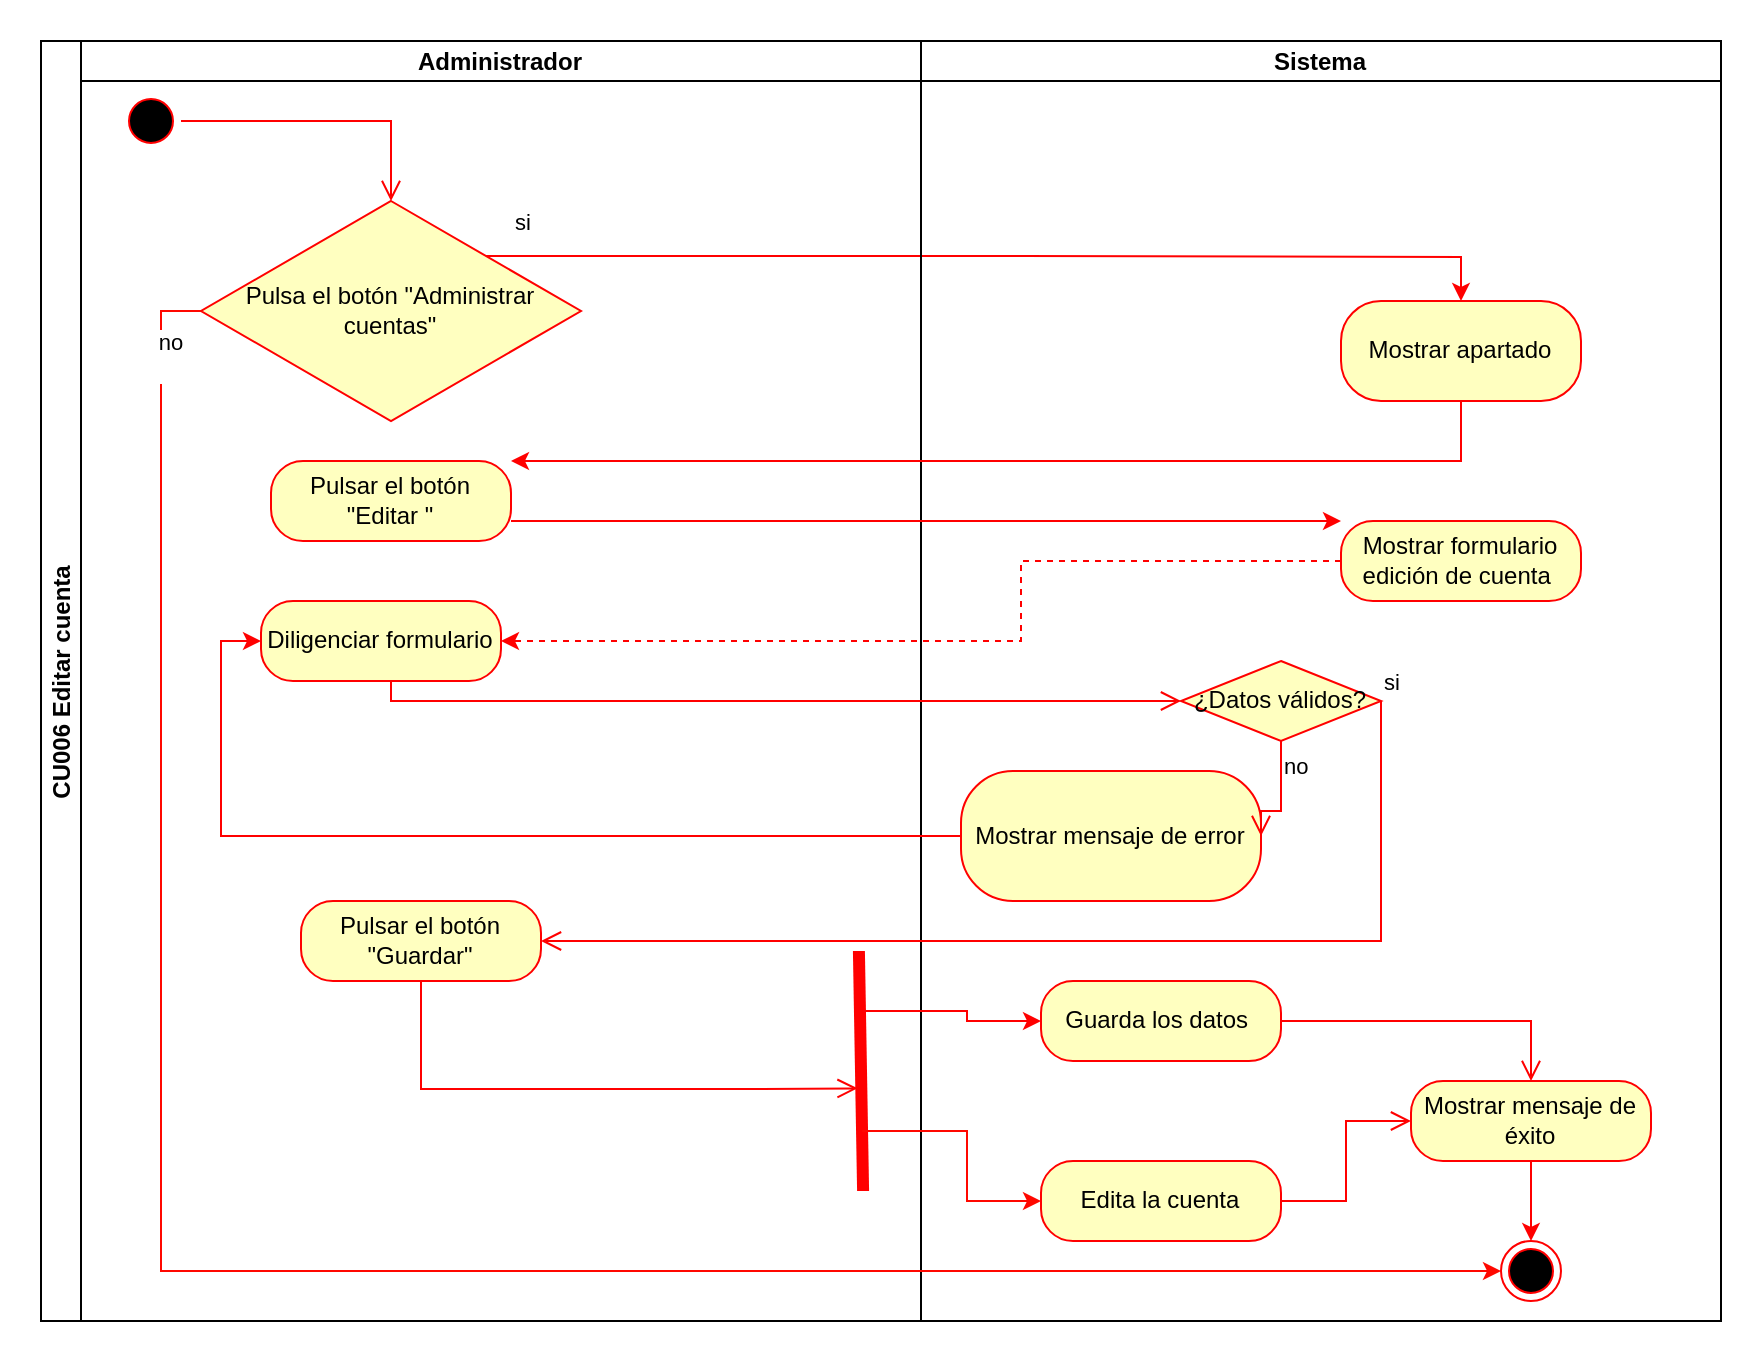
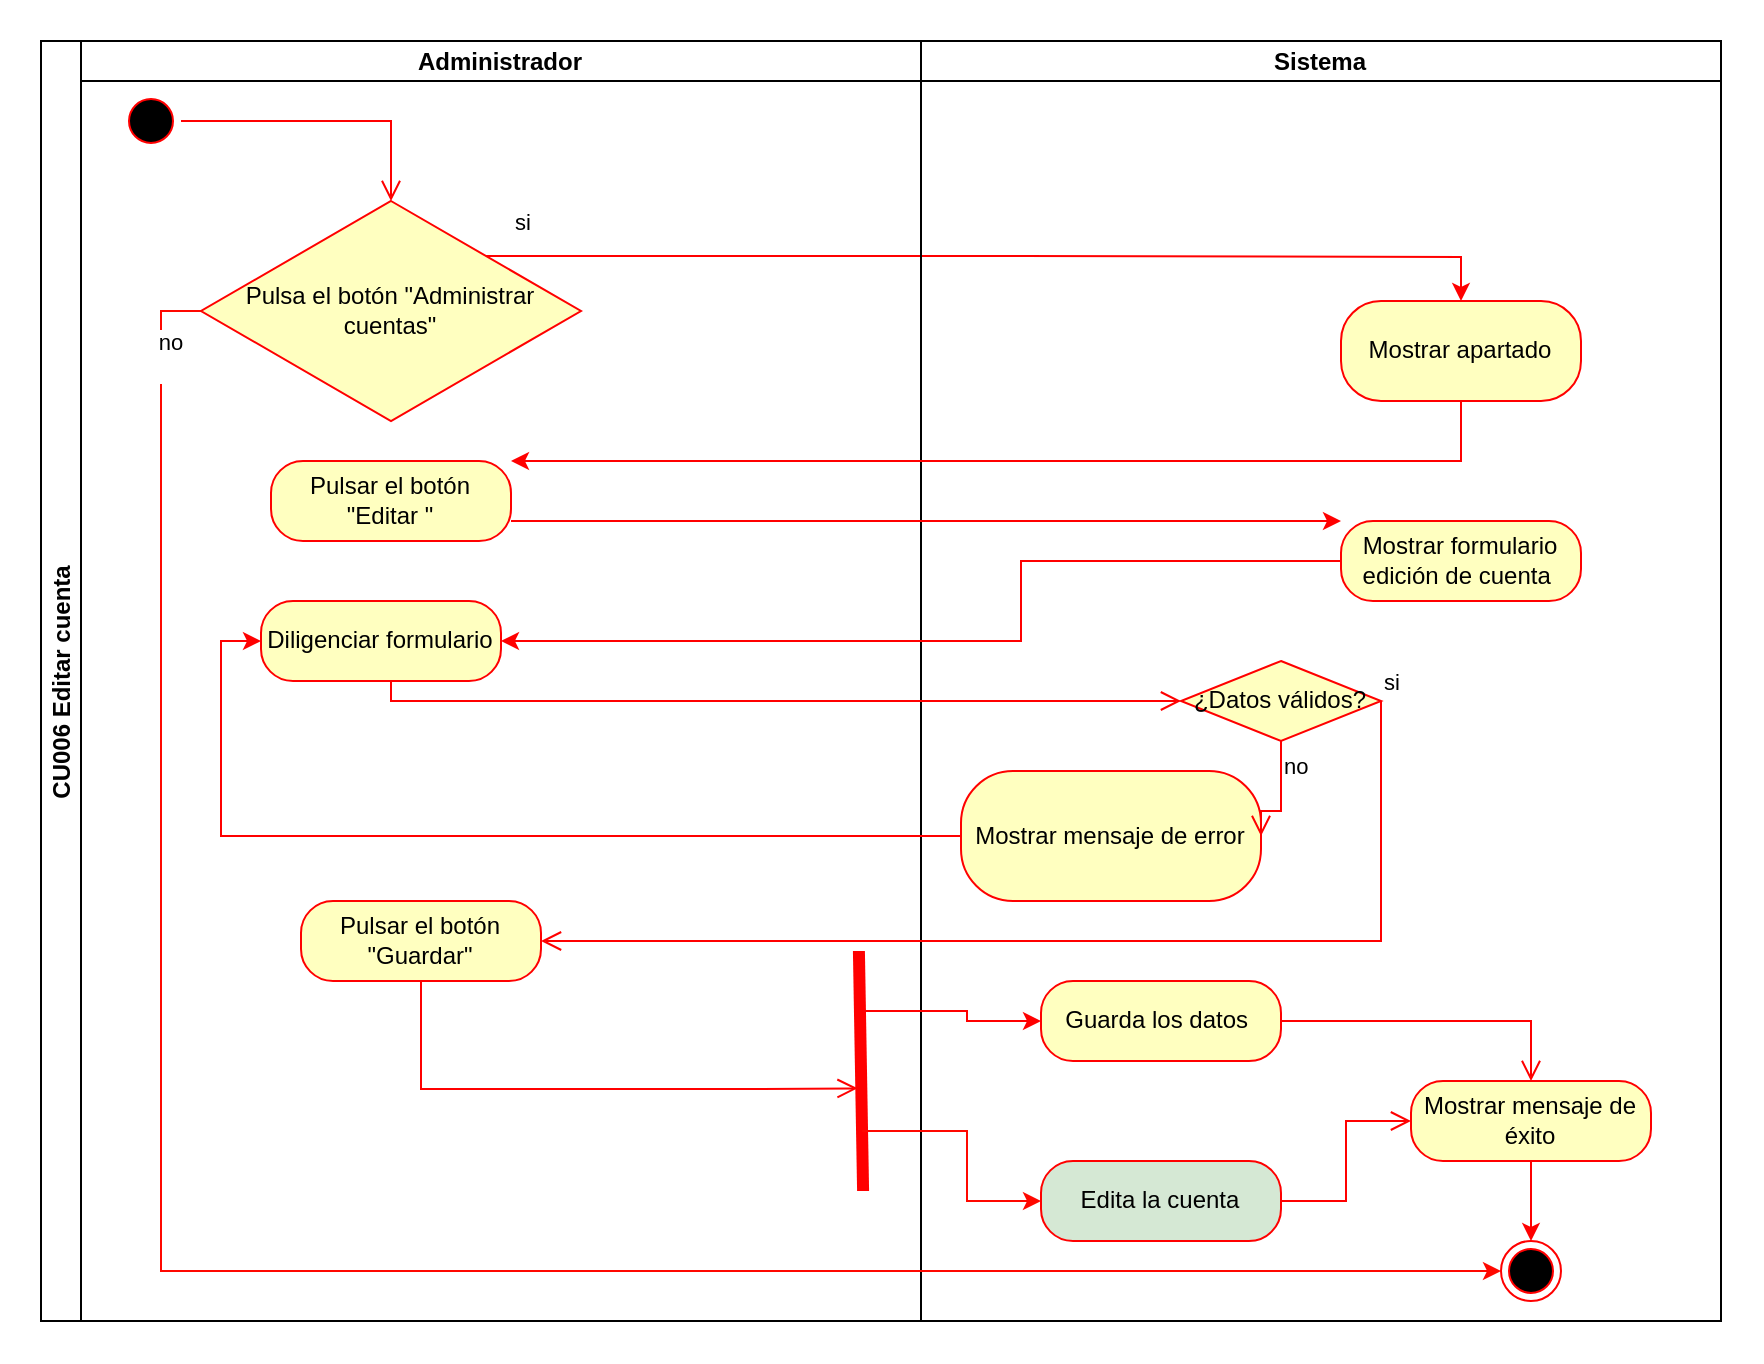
edge "Mostrar formulario edición de cuenta" -> "Diligenciar formulario": style dashed -> solid
node "Edita la cuenta": fillcolor #ffffc0 -> #d5e8d4
